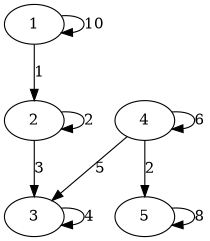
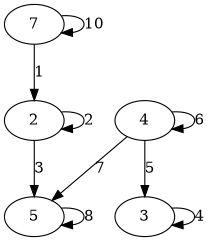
node "1": label "1" -> "7"
edge "2" -> "3": now "2" -> "5"
edge "4" -> "5": label "2" -> "7"
